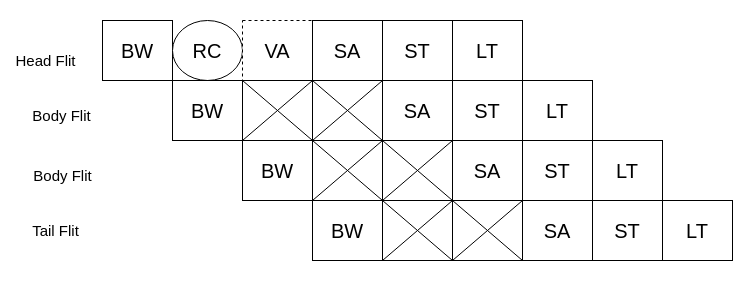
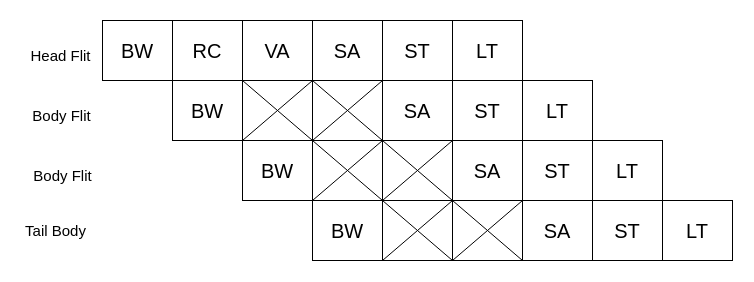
node "RC": shape ellipse -> rectangle
node "VA": style dashed -> solid
node "Head Flit": moved (46, 61) -> (61, 56)
node "Tail Flit": label "Tail Flit" -> "Tail Body"
